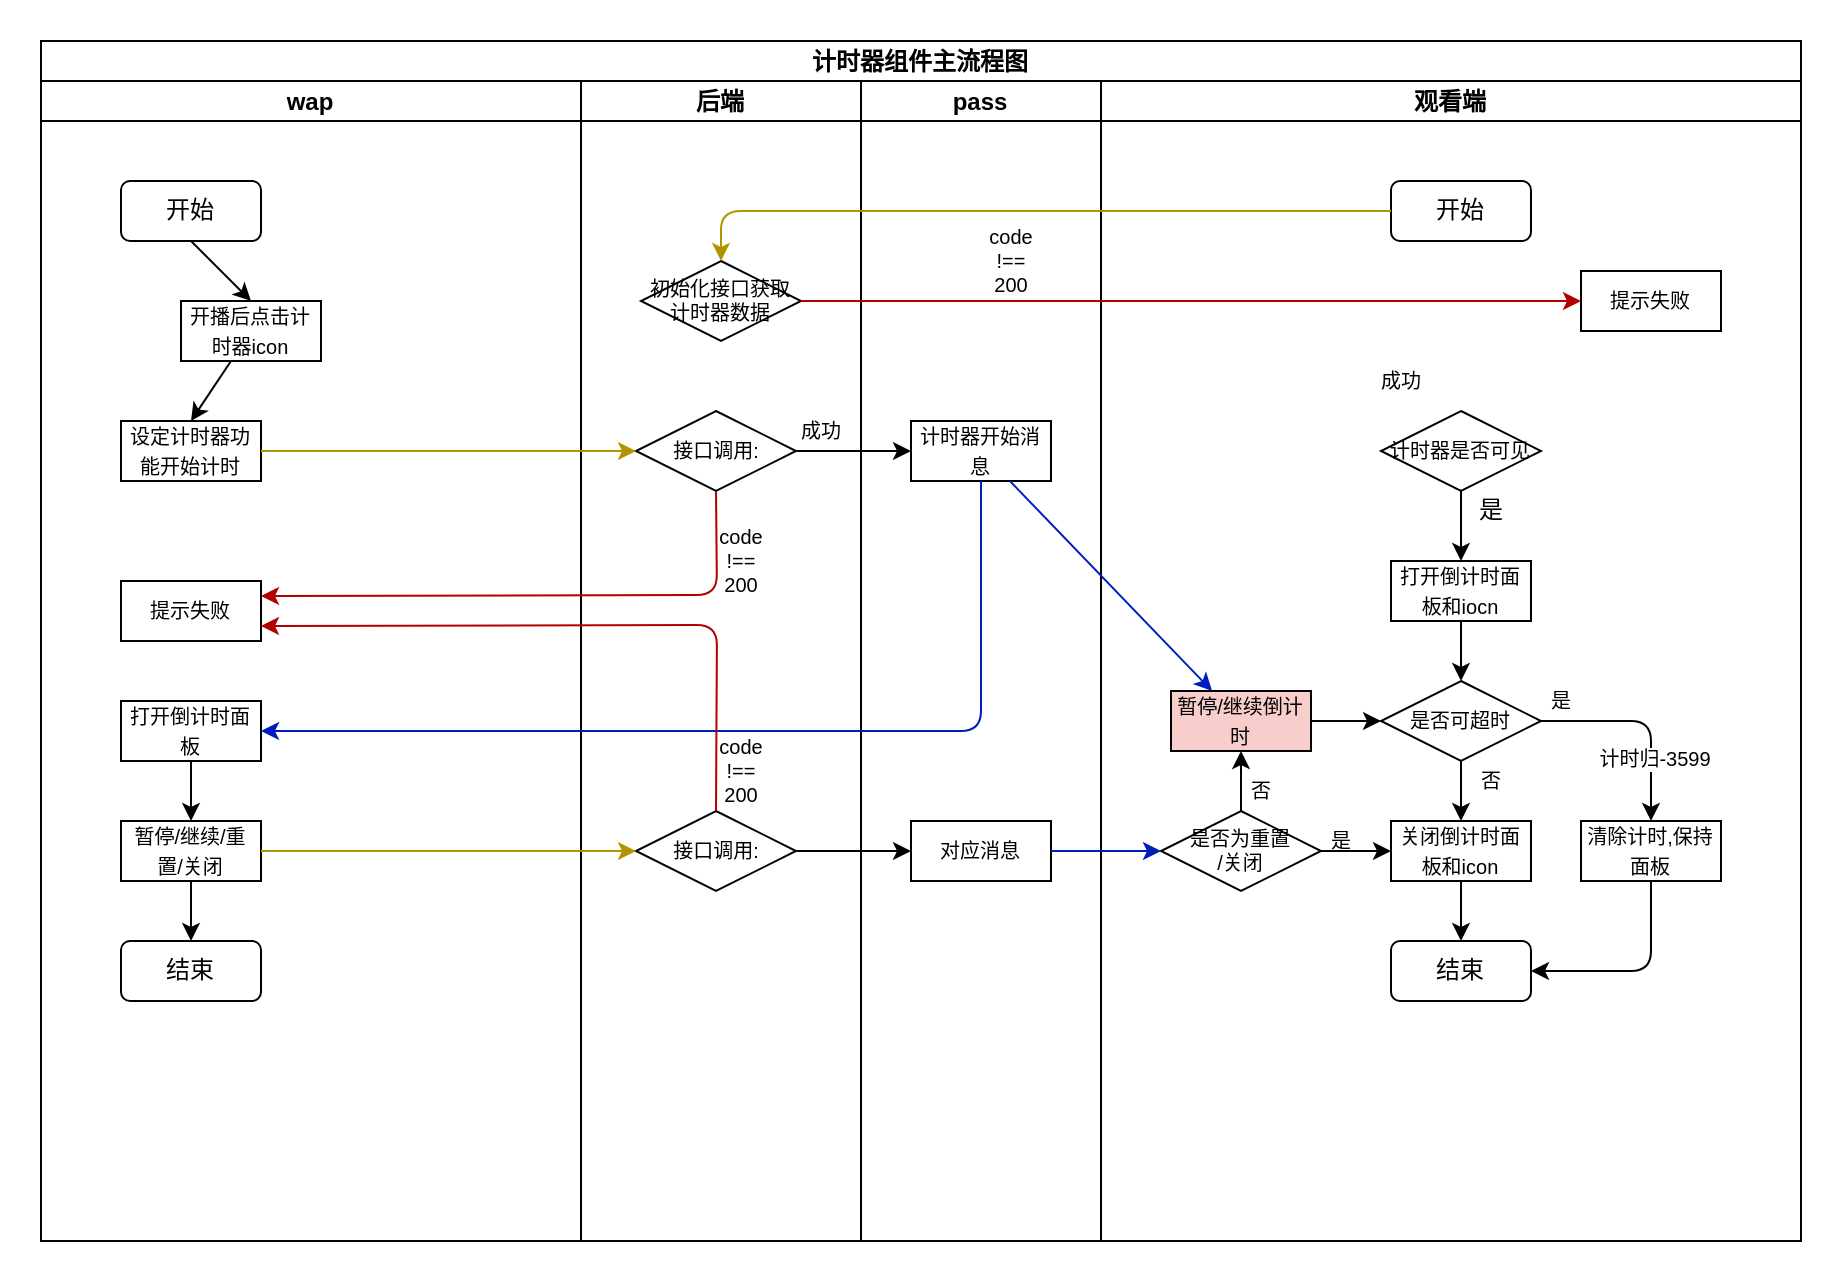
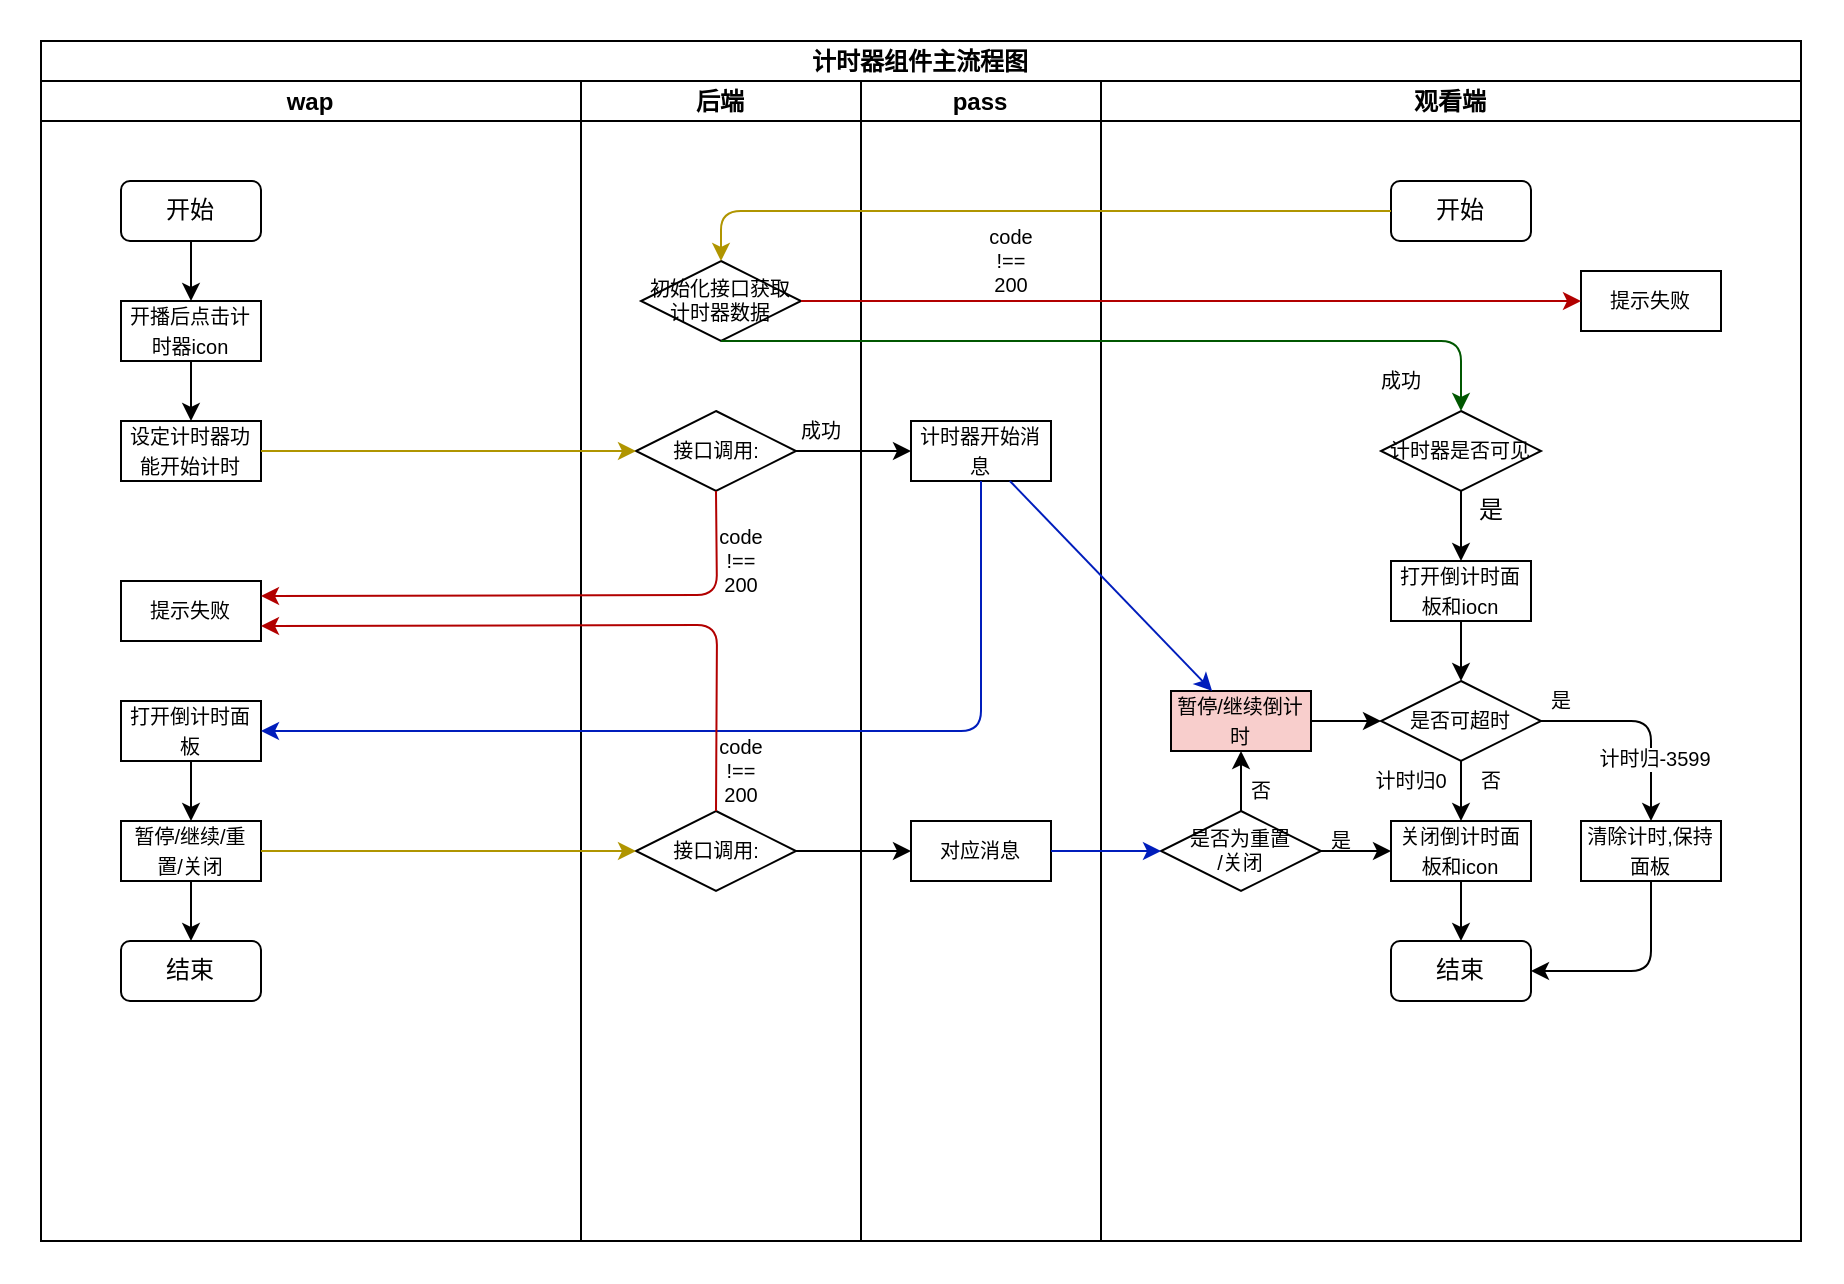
node "开播后点击计时器icon": moved (251, 331) -> (191, 331)
edge "初始化接口获取计时器数据" -> "计时器是否可见": added
node "计时归0": added
